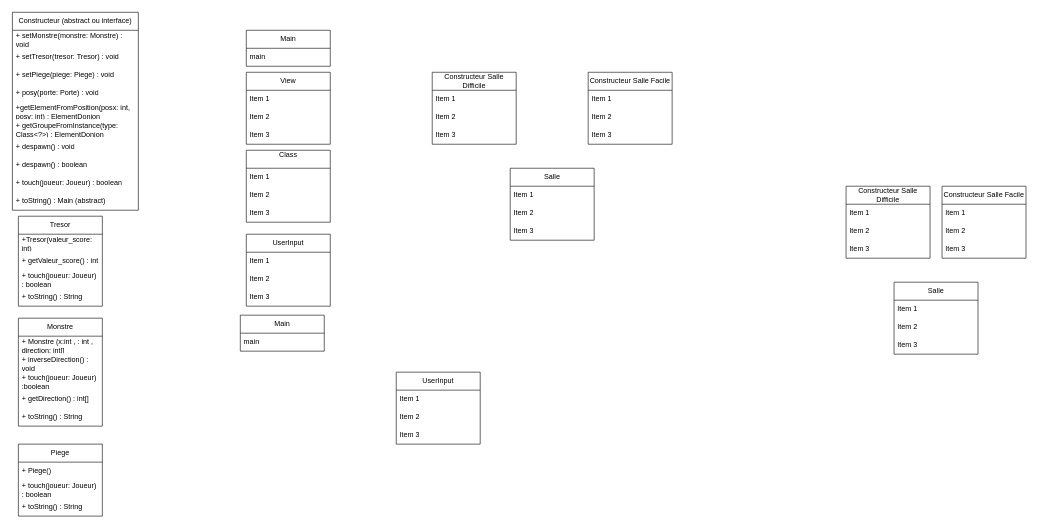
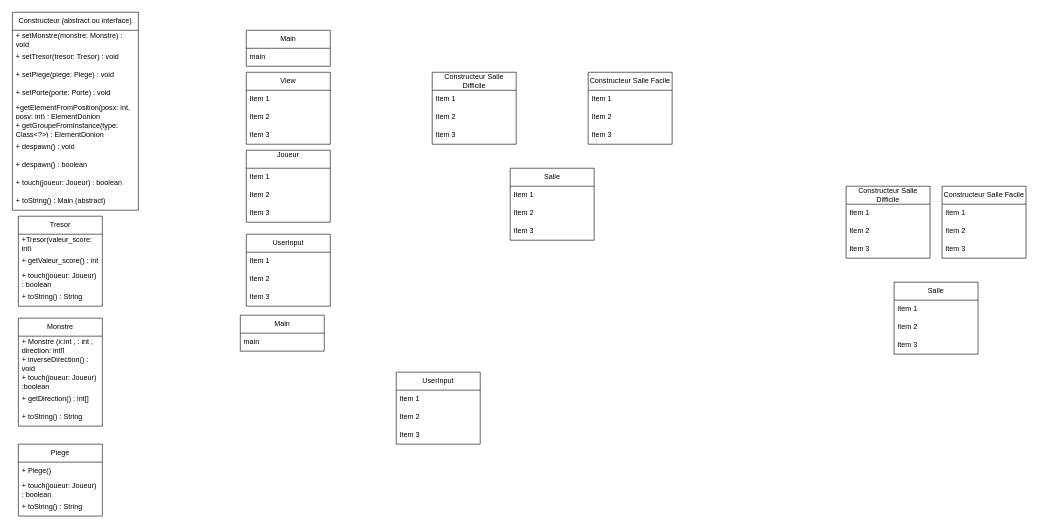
node "+ posy(porte: Porte) : void": label "+ posy(porte: Porte) : void" -> "+ setPorte(porte: Porte) : void"
node "Class": label "Class" -> "Joueur"
